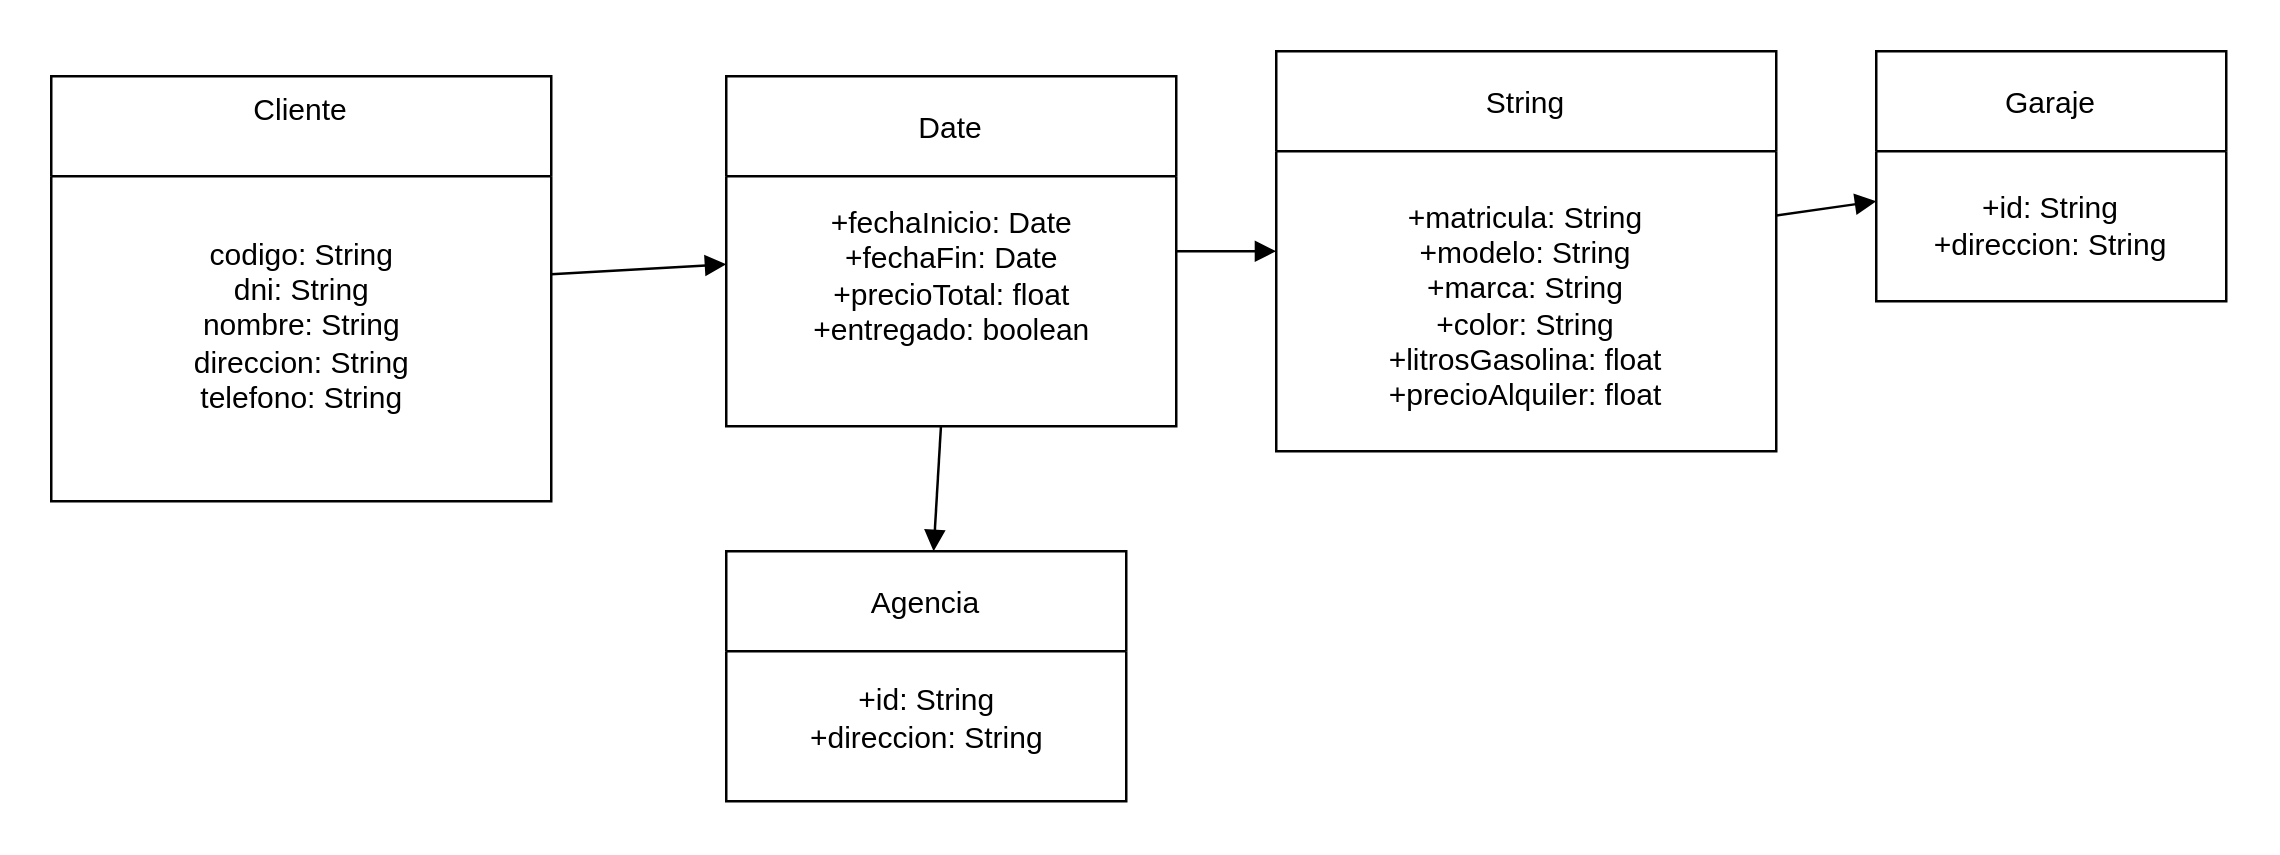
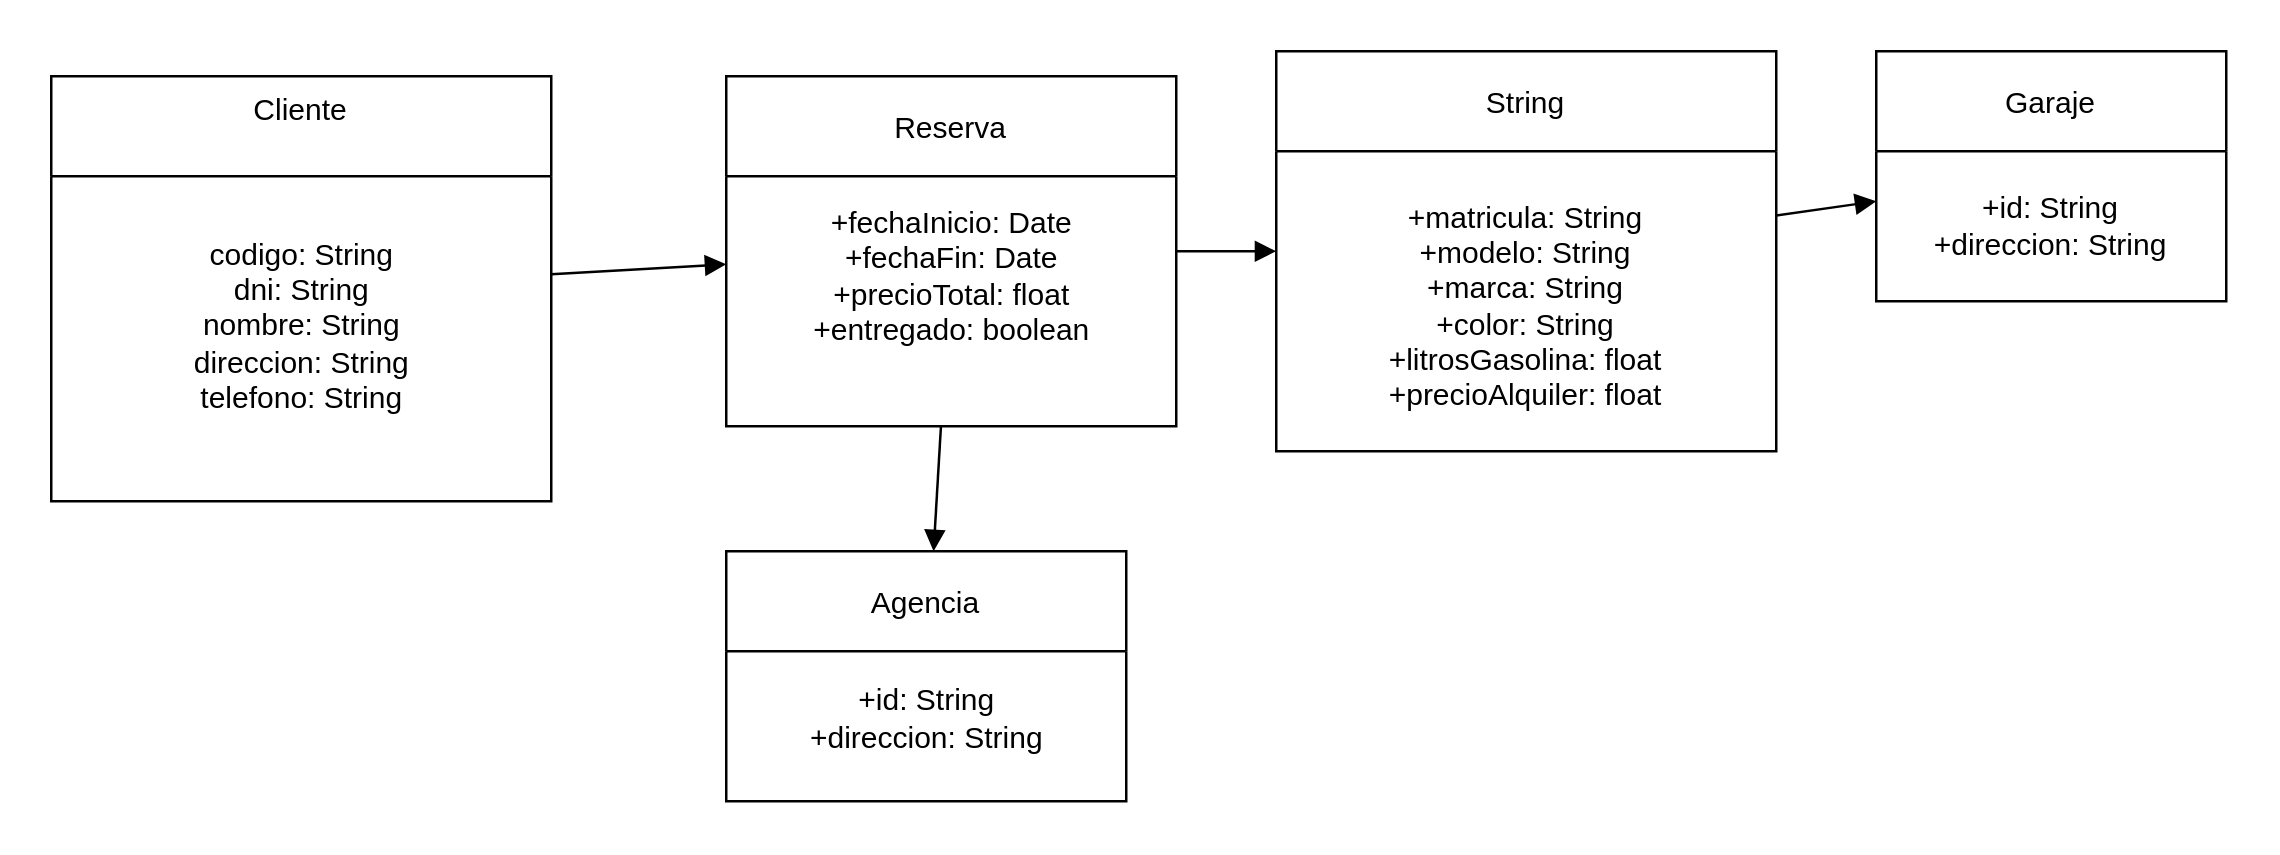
node "Date": label "Date" -> "Reserva"
